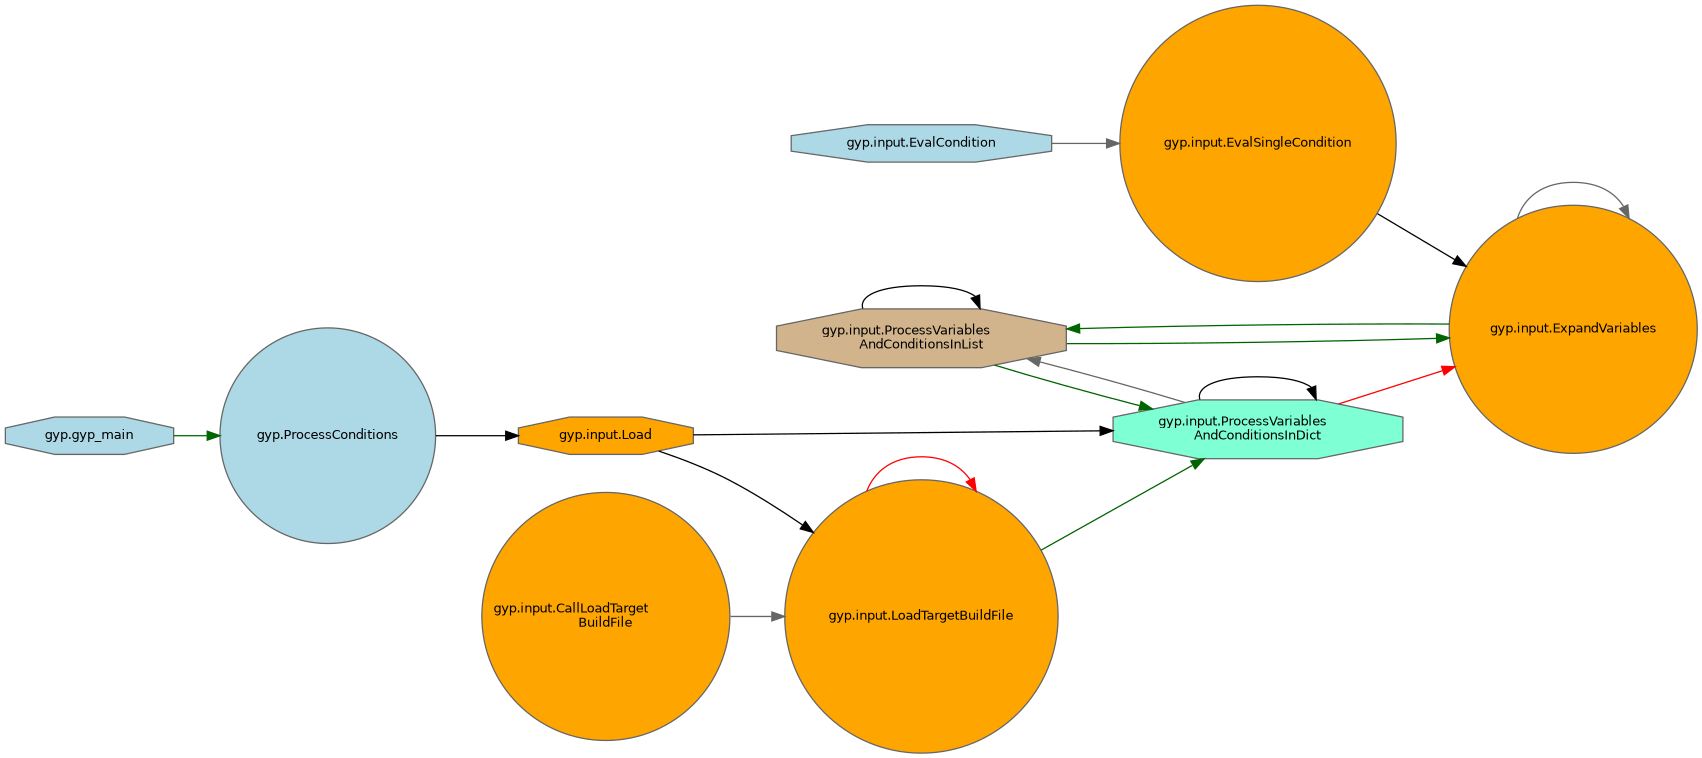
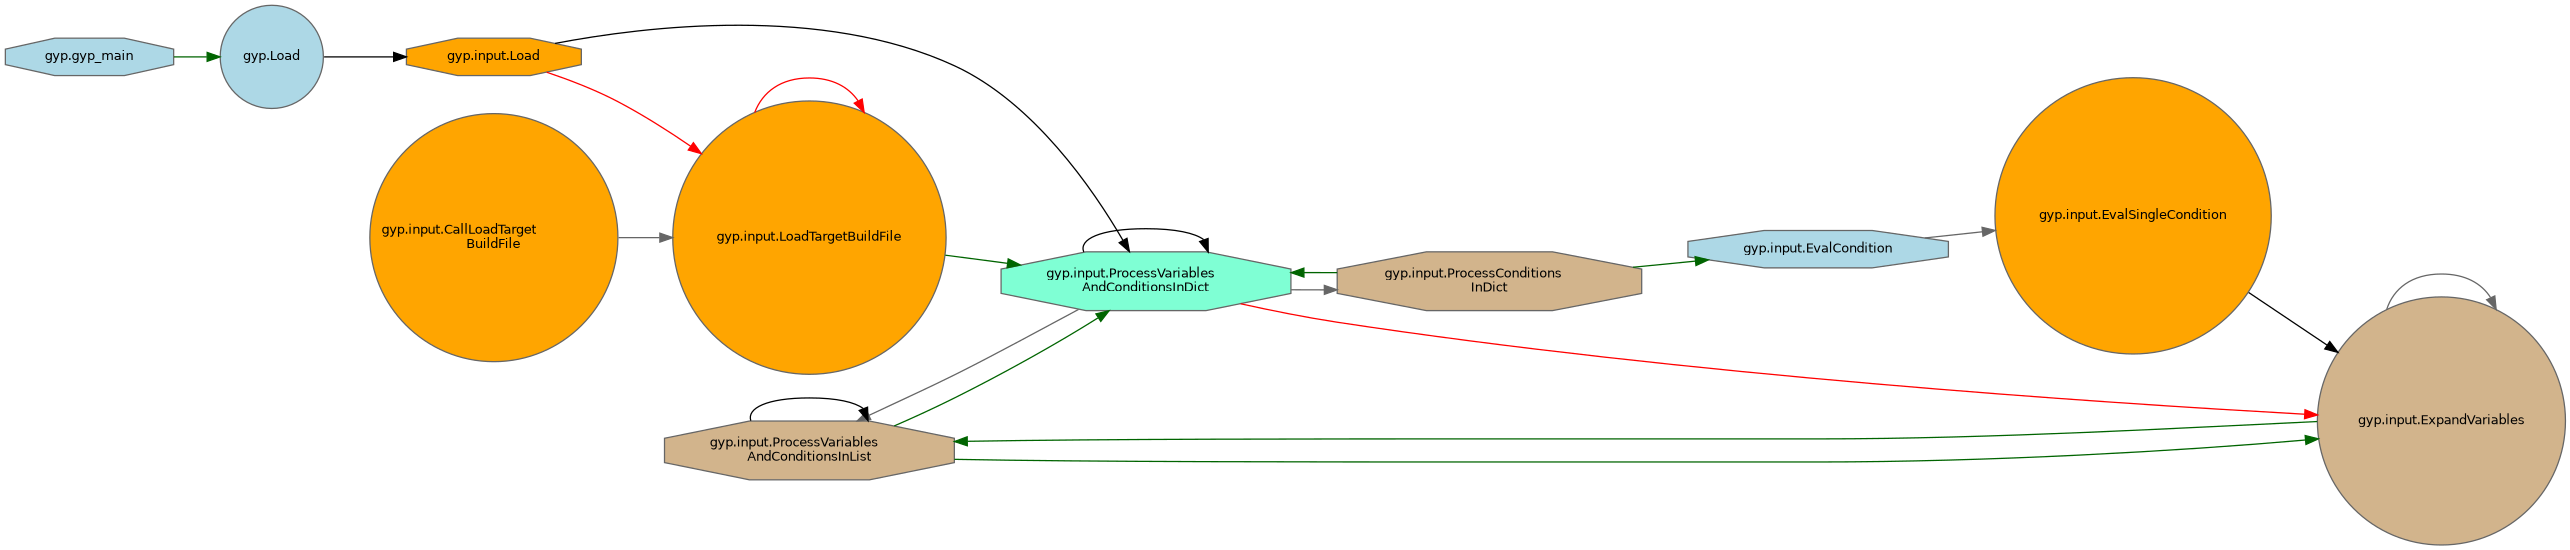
node "gyp.input.ProcessConditions InDict": added
node "gyp.input.ExpandVariables": fillcolor orange -> tan
node "gyp.ProcessConditions": label "gyp.ProcessConditions" -> "gyp.Load"
edge "gyp.input.Load" -> "gyp.input.LoadTargetBuildFile": color black -> red
